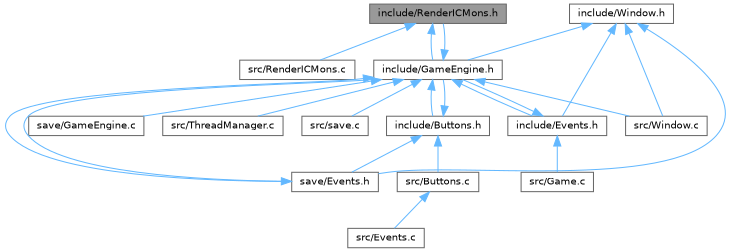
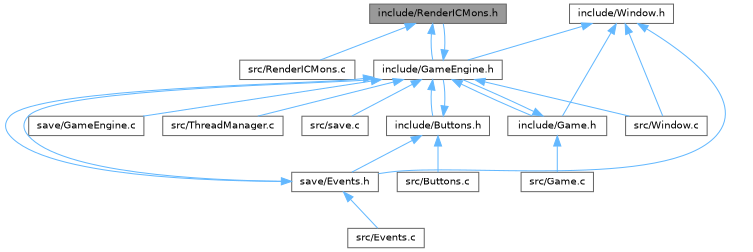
node "include/Events.h": label "include/Events.h" -> "include/Game.h"
edge "src/Events.c" -> "src/Buttons.c": now "src/Events.c" -> "save/Events.h"
